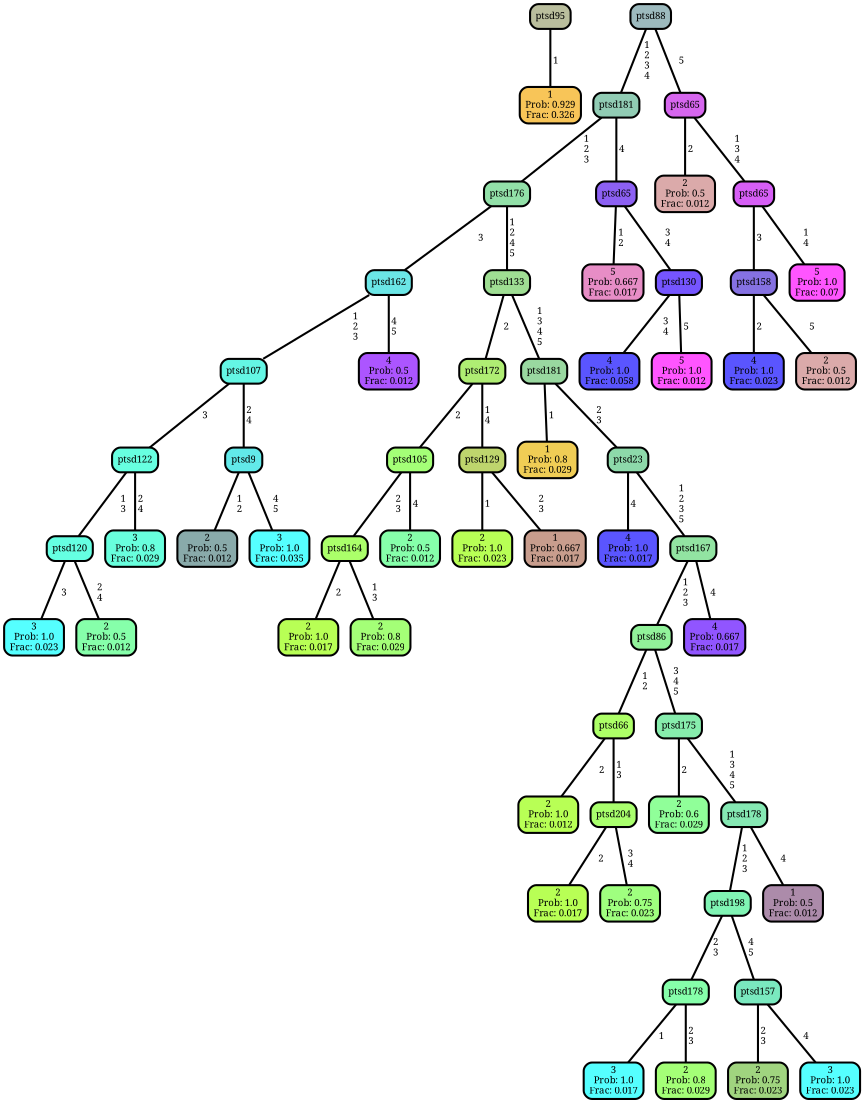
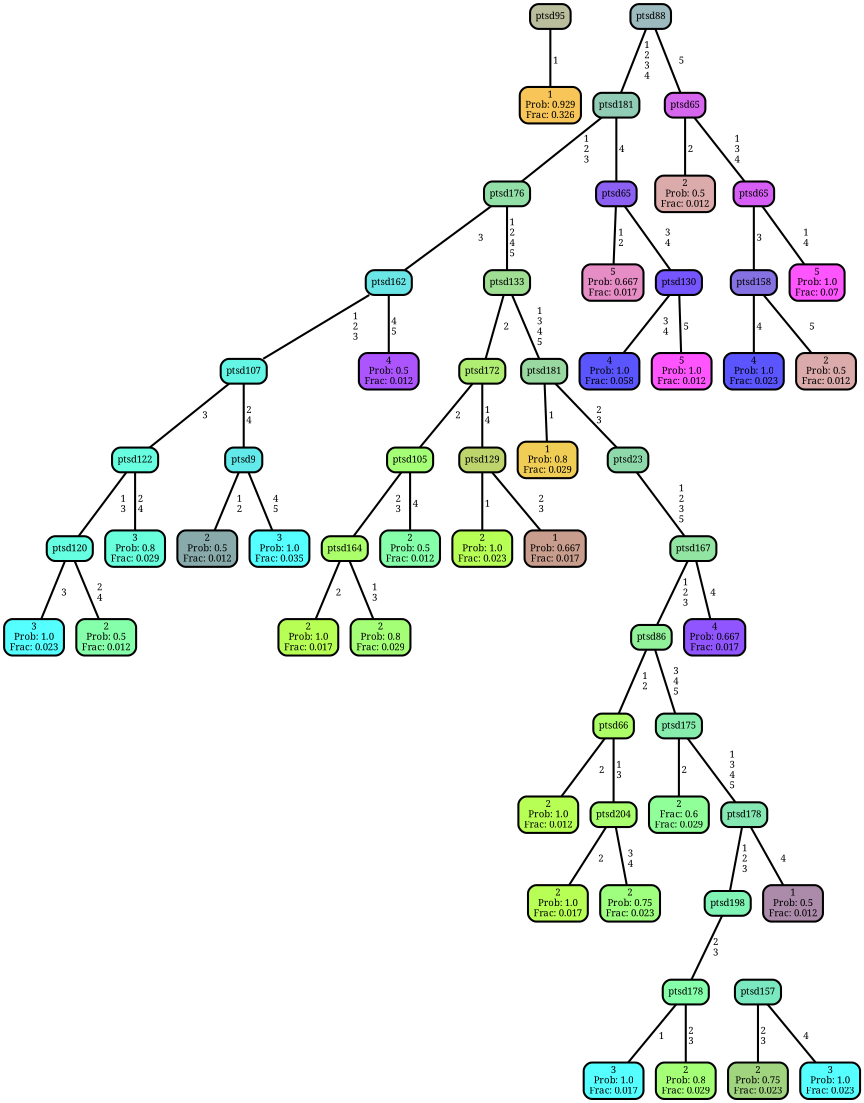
edge "ptsd158" -- "4 Prob: 1.0 Frac: 0.023": label " 2" -> " 4"
node "4 Prob: 1.0 Frac: 0.017": removed
node "2 Prob: 0.6 Frac: 0.029": label "2 Prob: 0.6 Frac: 0.029" -> "2 Frac: 0.6 Frac: 0.029"
edge "ptsd198" -- "ptsd157": removed, label "4 5"
